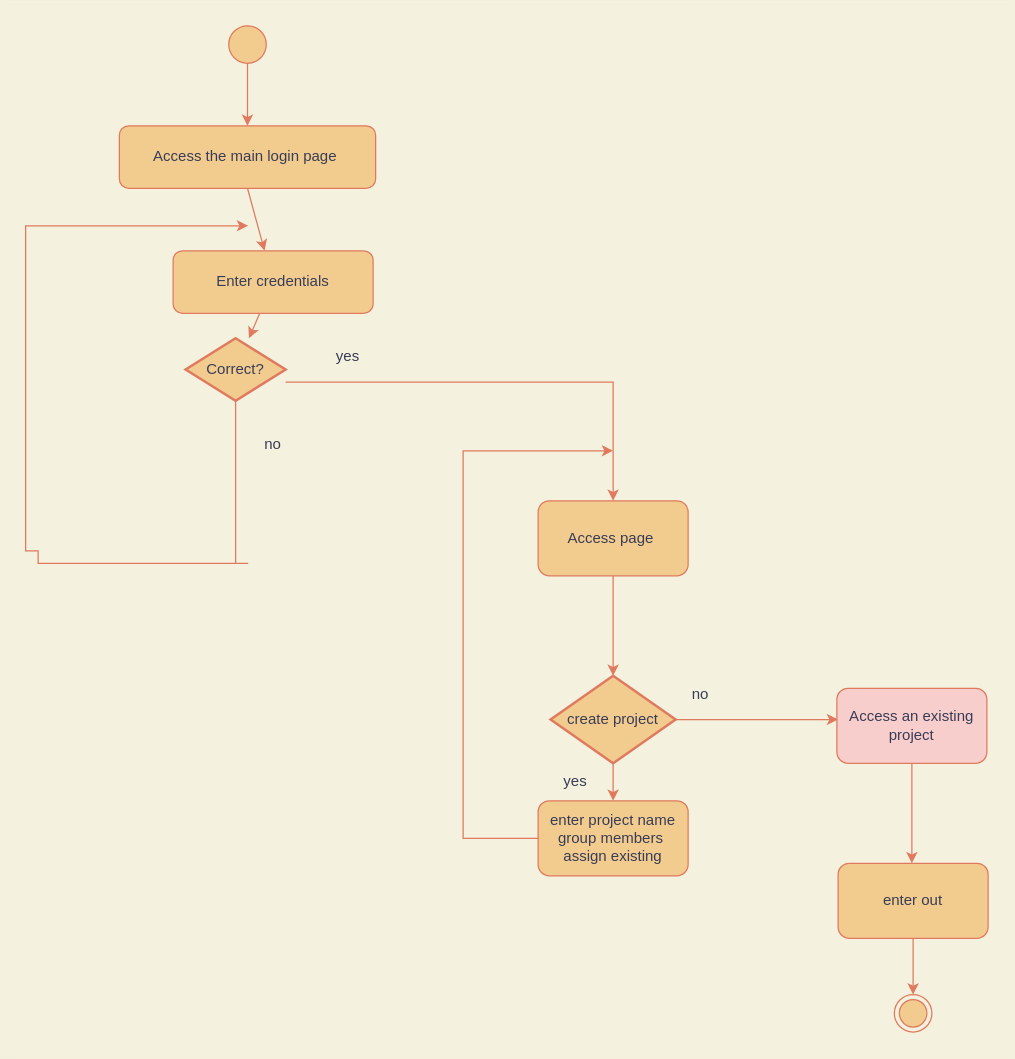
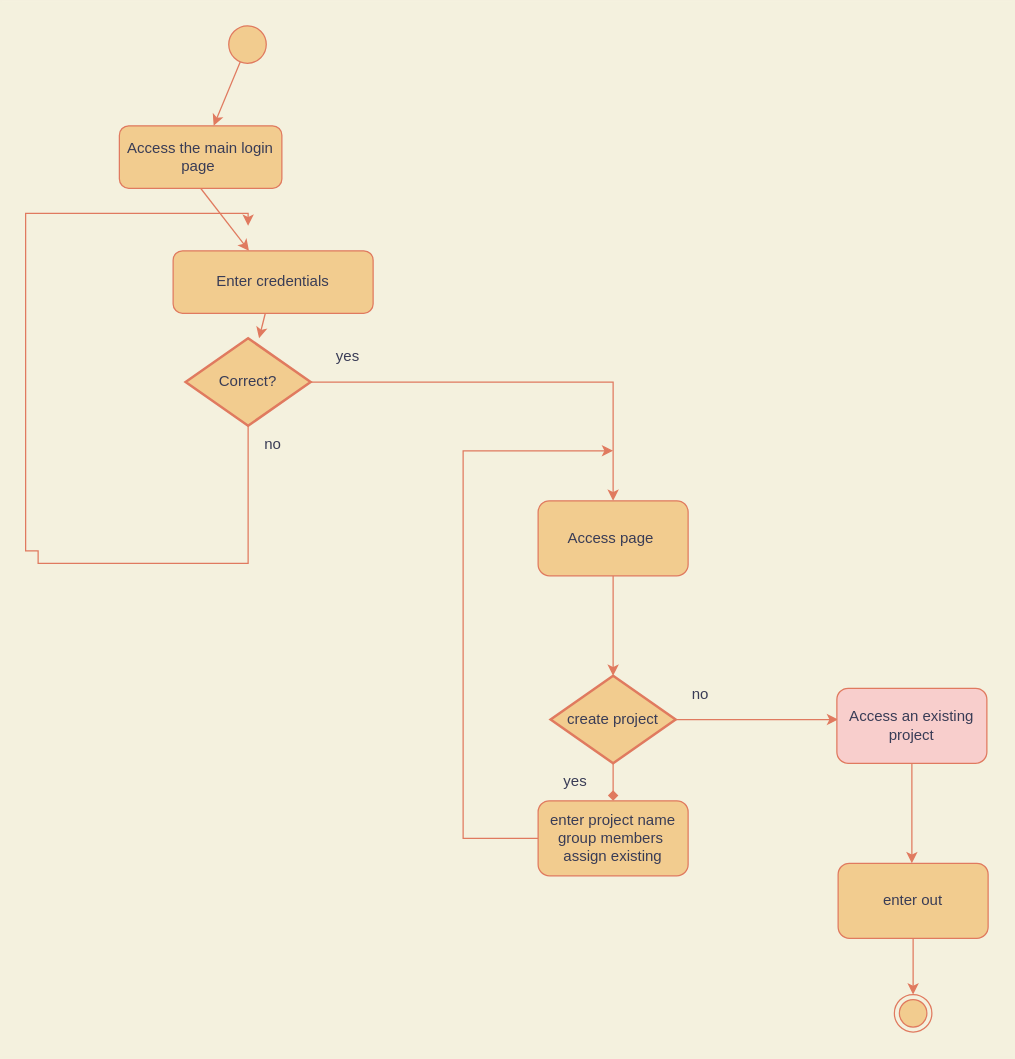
node "Access the main login page": size 256x63 -> 163x63
node "Correct?": size 100x63 -> 125x88
edge "create project" -> "enter project name group members assign existing": arrowhead classic -> diamond
